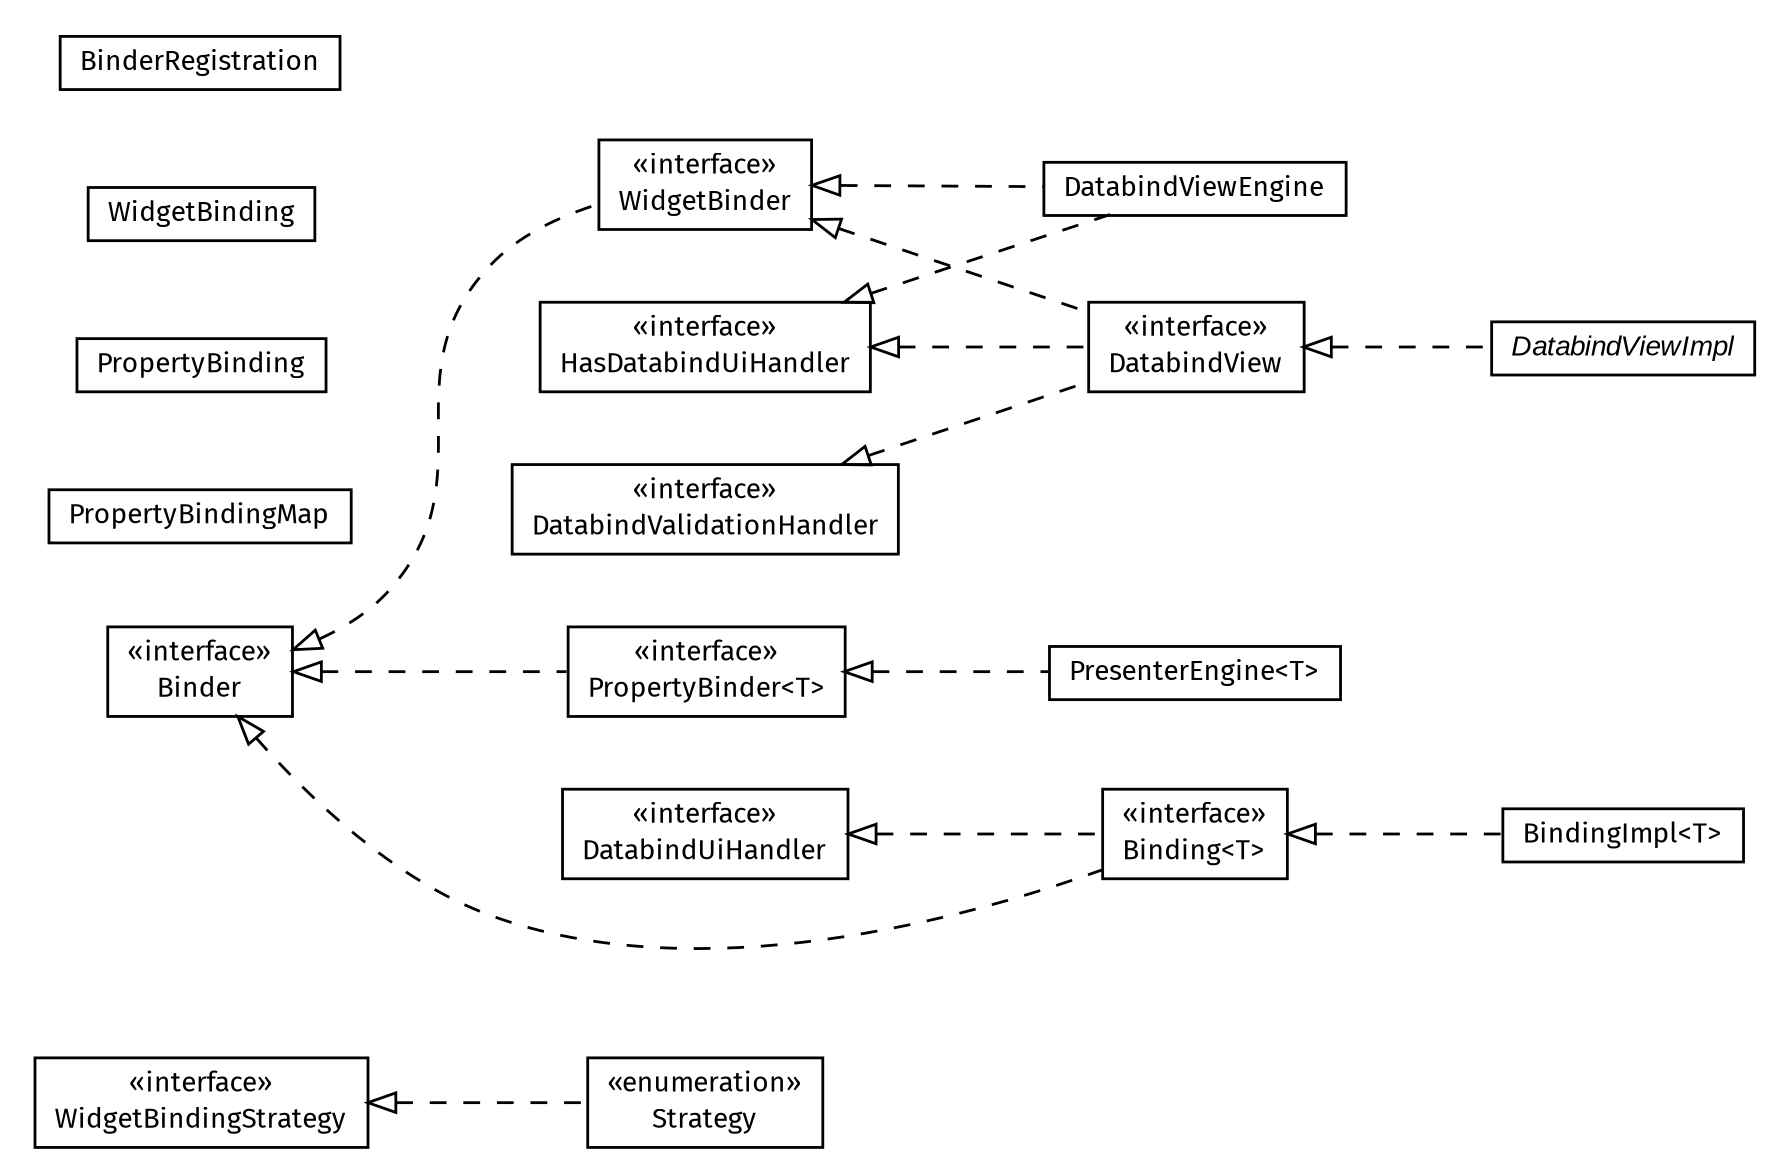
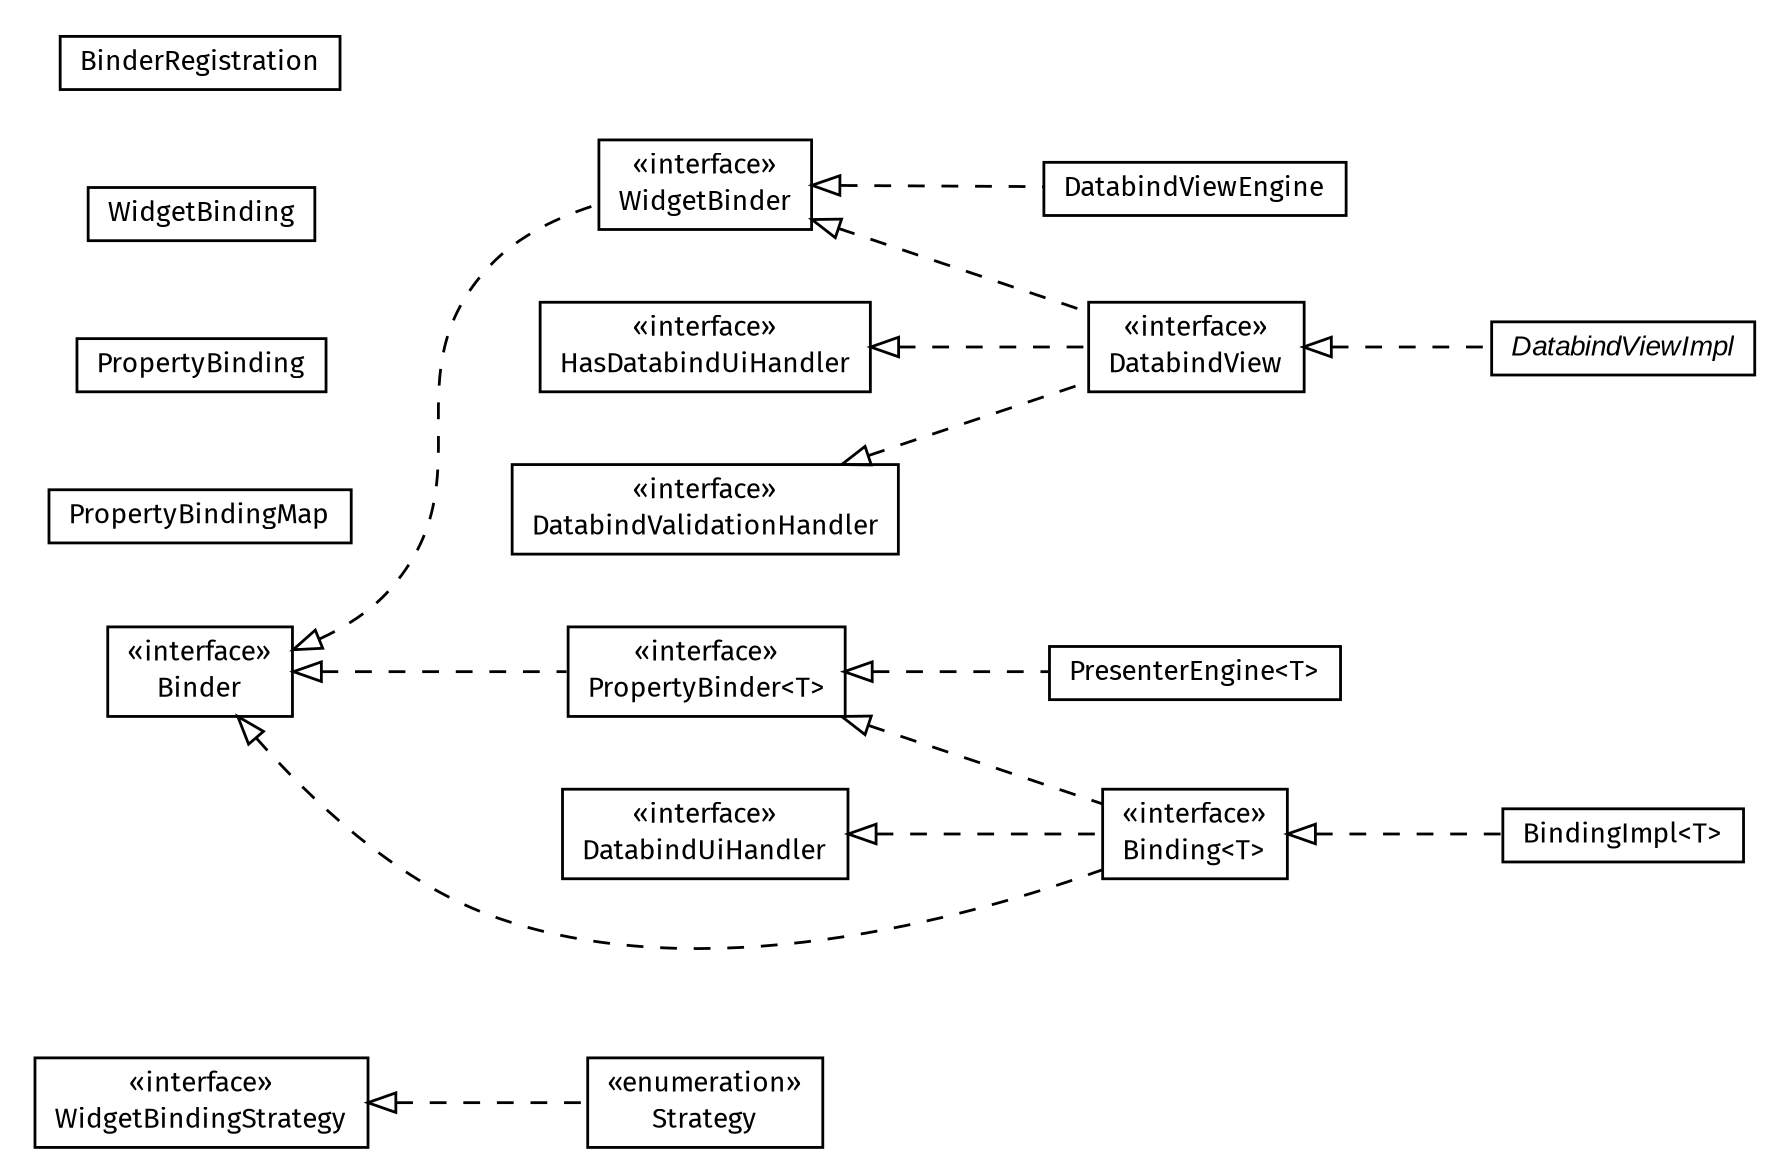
edge "DatabindViewEngine" -> "HasDatabindUiHandler": removed
edge "Binding<T>" -> "PropertyBinder<T>": added
